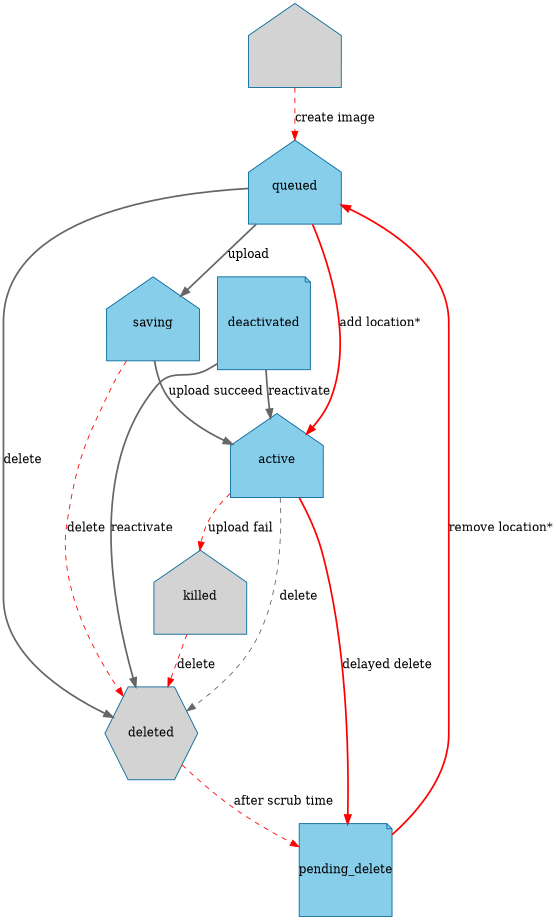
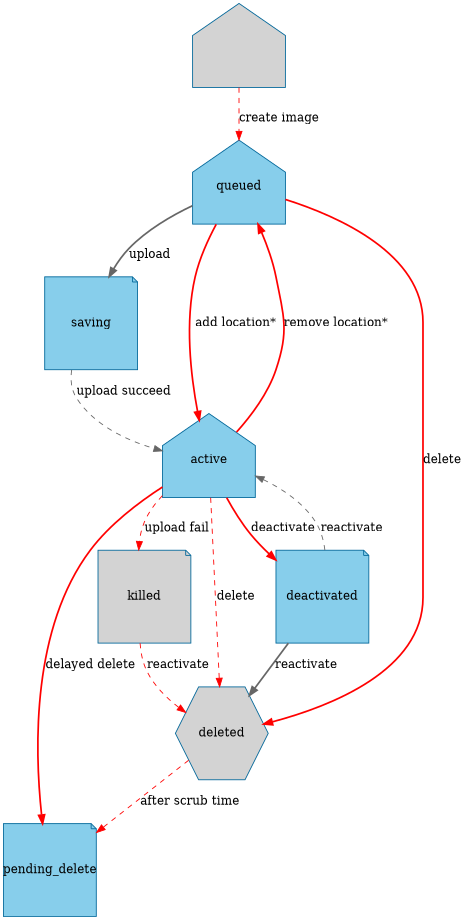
node "saving": shape house -> note
edge "queued" -> "deleted": color gray40 -> red
edge "deactivated" -> "active": style bold -> dashed
edge "saving" -> "active": style bold -> dashed
edge "pending_delete" -> "queued": now "active" -> "queued"
edge "saving" -> "deleted": removed, label "delete"
edge "active" -> "deactivated": added, label "deactivate"
node "killed": shape house -> note
edge "active" -> "deleted": color gray40 -> red
edge "killed" -> "deleted": label "delete" -> "reactivate"
